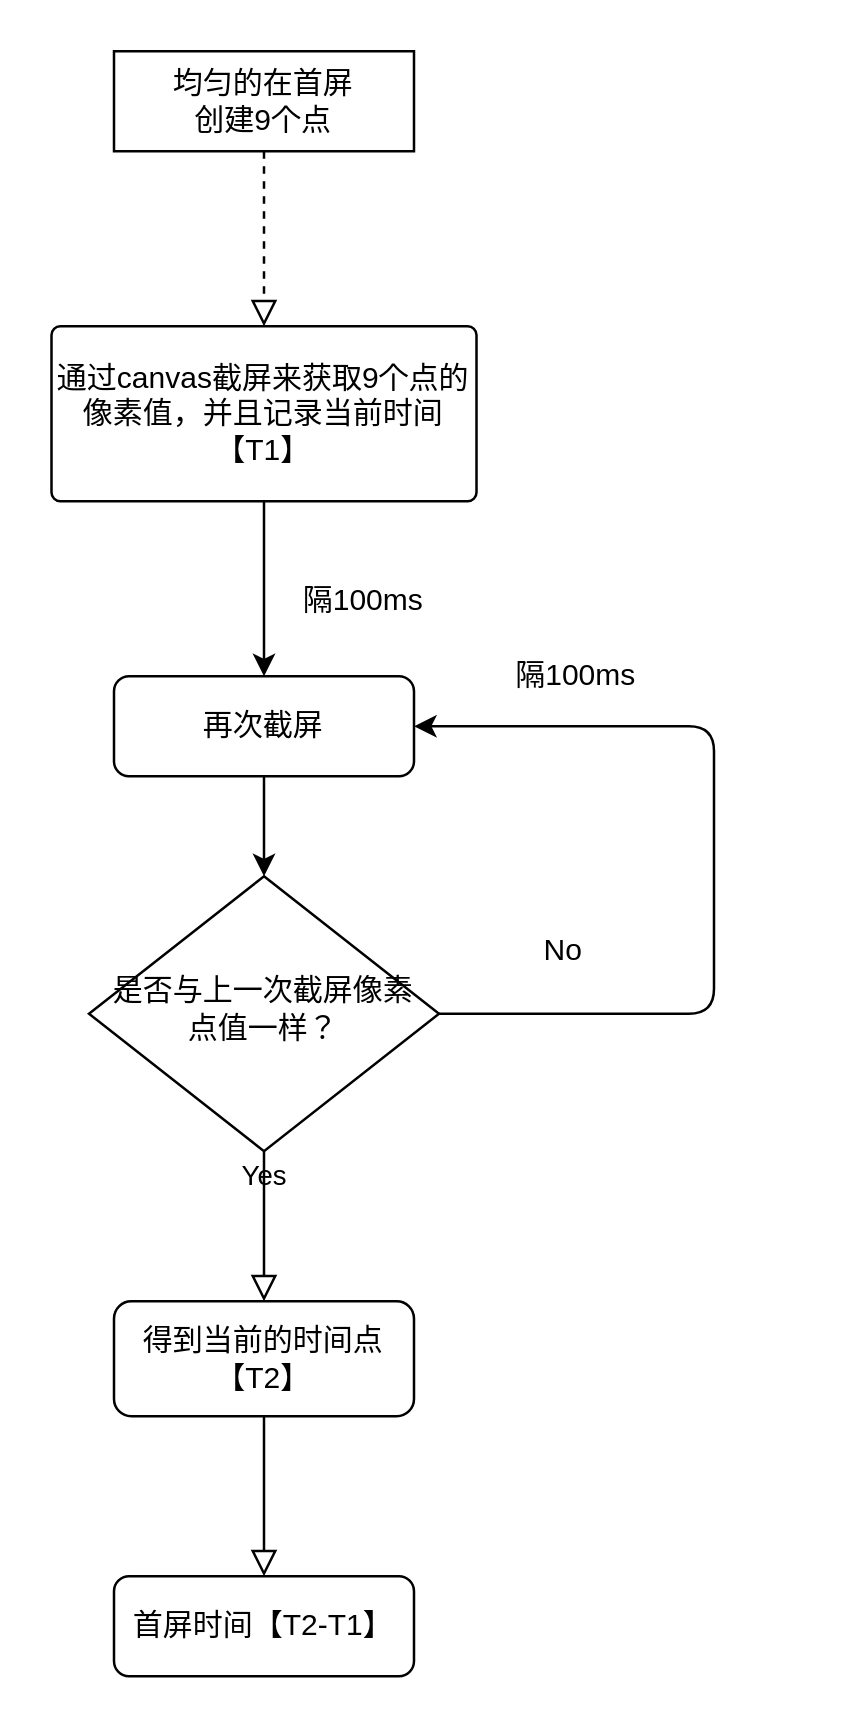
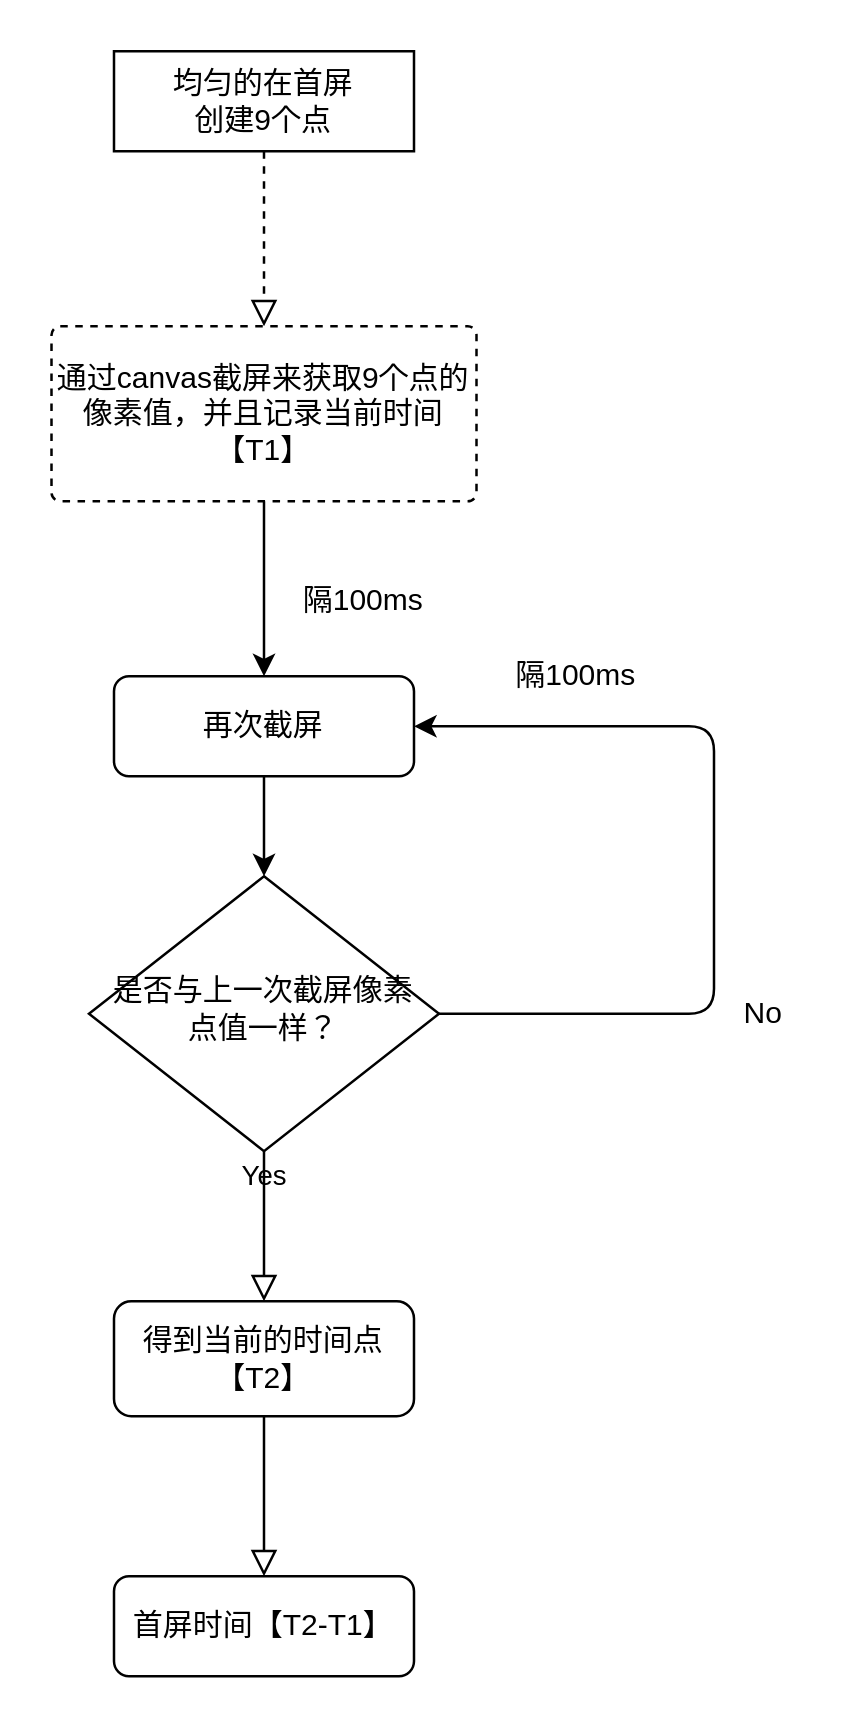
node "通过canvas截屏来获取9个点的像素值，并且记录当前时间【T1】": style solid -> dashed
node "No": moved (564, 951) -> (764, 1014)
